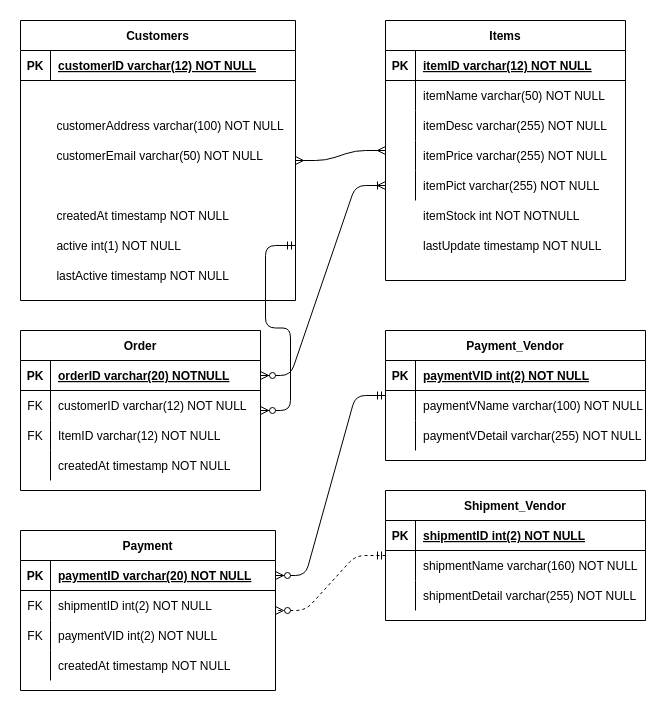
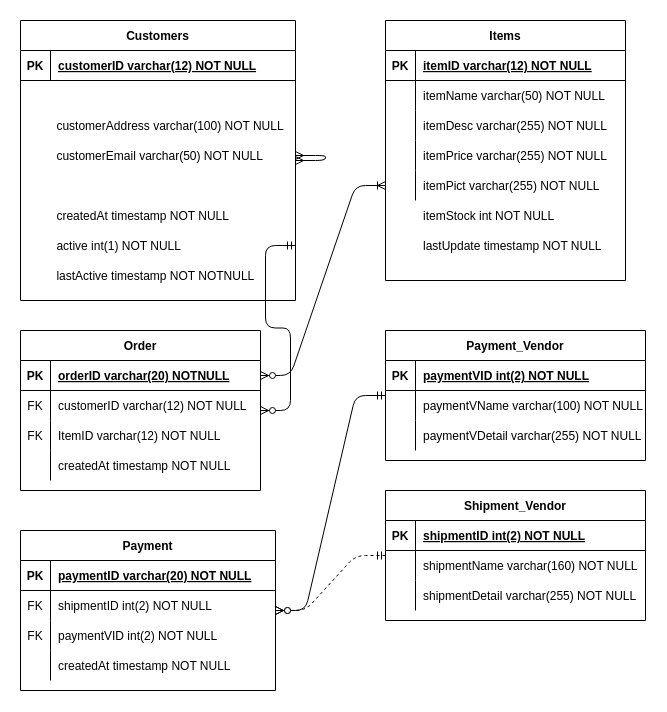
edge "Items" -- "Customers": now "customerEmail varchar(50) NOT NULL" -- "Customers"
node "itemStock int NOT NOTNULL": label "itemStock int NOT NOTNULL" -> "itemStock int NOT NULL"
node "lastActive timestamp NOT NULL": label "lastActive timestamp NOT NULL" -> "lastActive timestamp NOT NOTNULL"
edge "Payment_Vendor" -- "paymentID varchar(20) NOT NULL": now "Payment_Vendor" -- "Payment"
